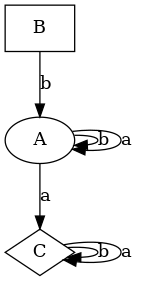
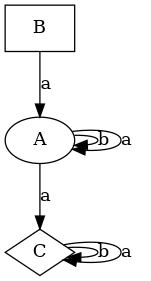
edge "B" -> "A": label "b" -> "a"
